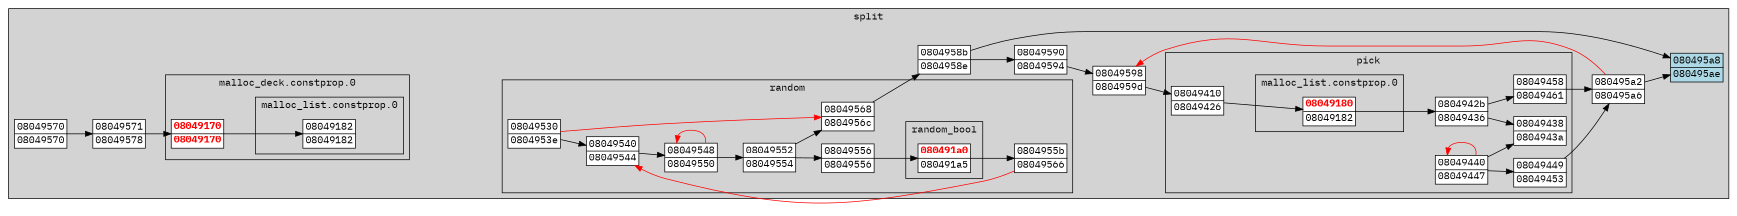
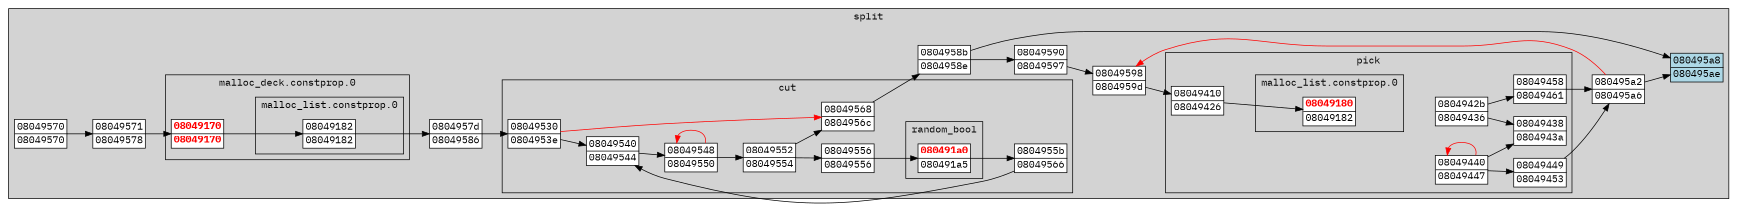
node "08049590": text "08049594" -> "08049597"
cluster "random": label "random" -> "cut"
edge "08049180" -> "0804942b": removed
node "0804957d": added
edge "0804955b" -> "08049540": color red -> black
